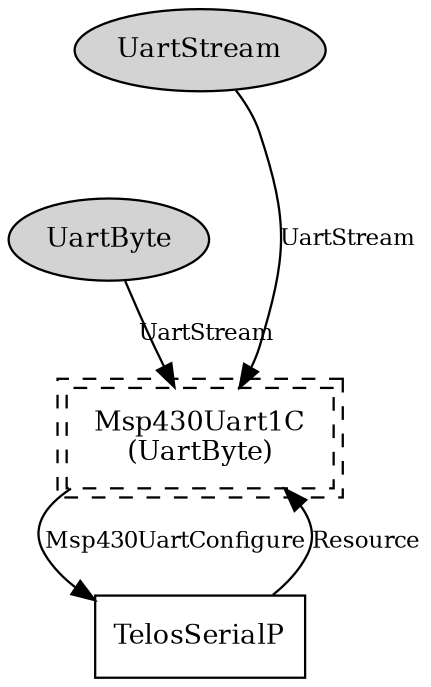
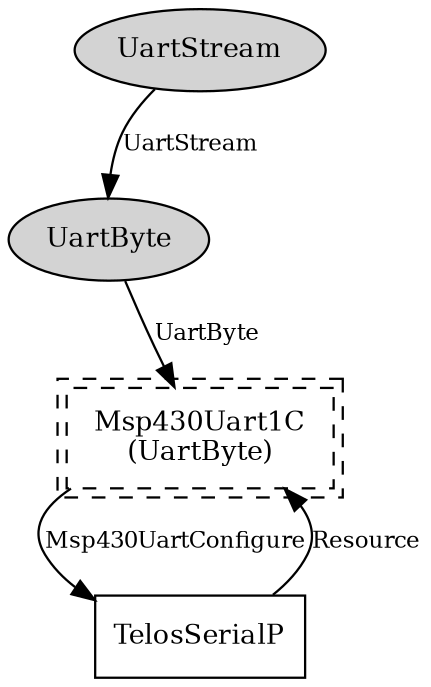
edge "UartStream" -> "Msp430Uart1C (UartByte)": now "UartStream" -> "UartByte"
edge "UartByte" -> "Msp430Uart1C (UartByte)": label "UartStream" -> "UartByte"
